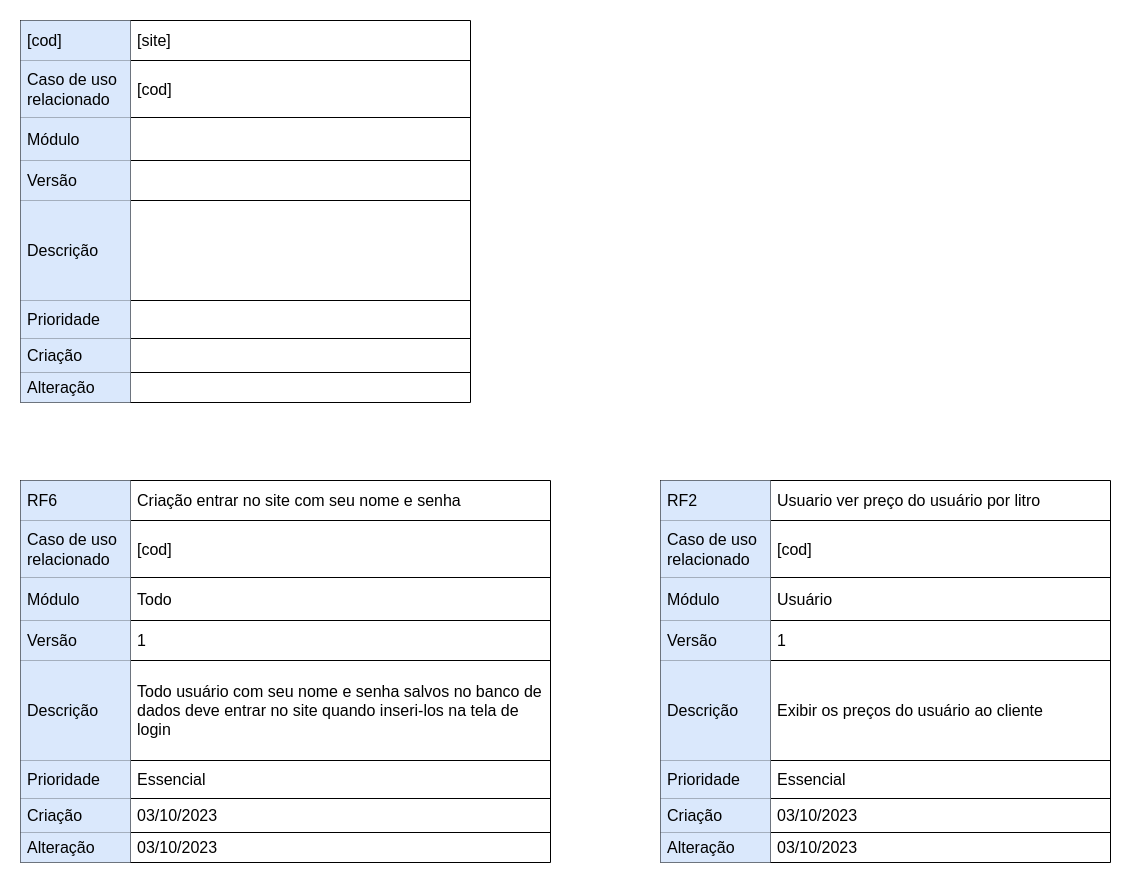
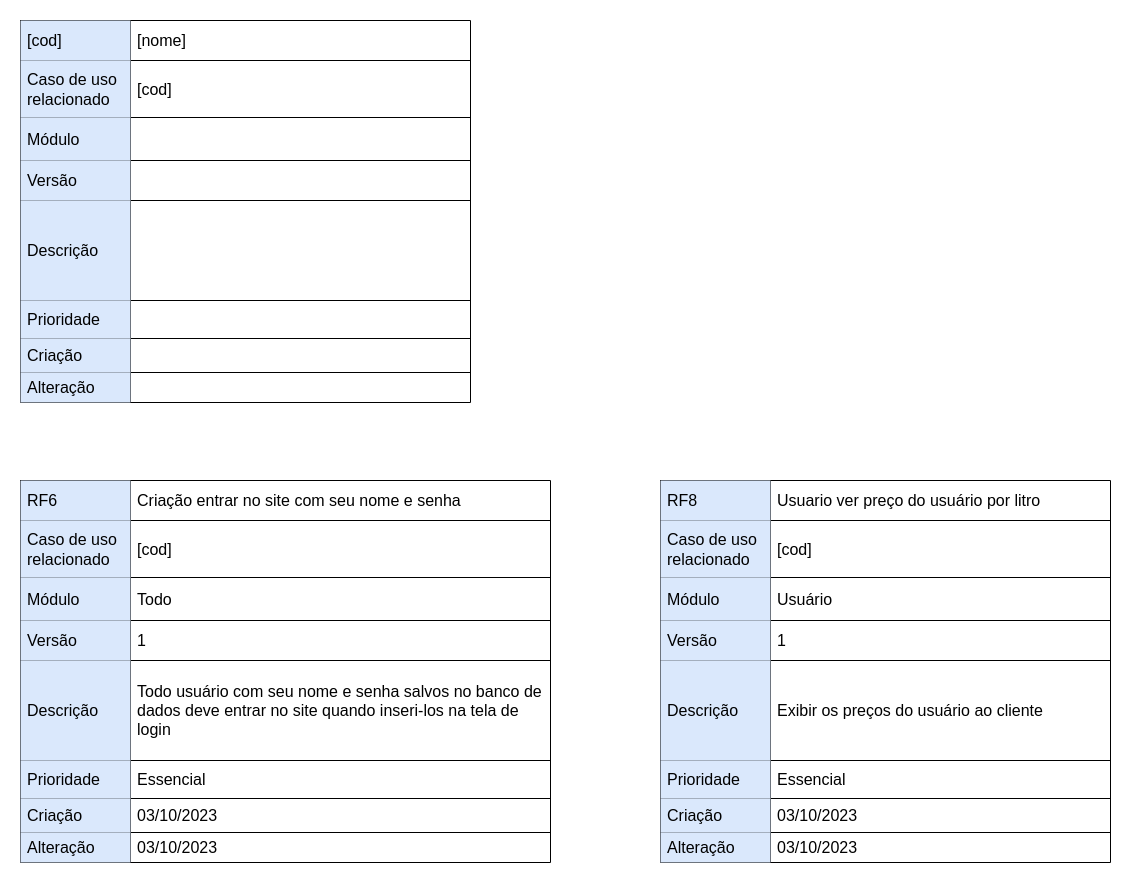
node "[site]": label "[site]" -> "[nome]"
node "RF2": label "RF2" -> "RF8"
